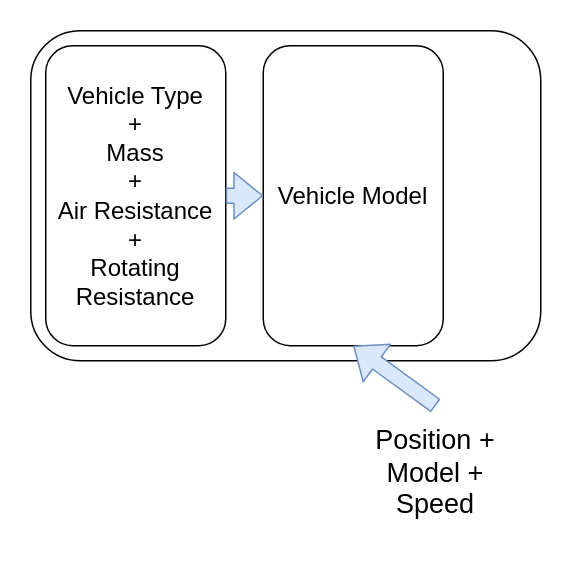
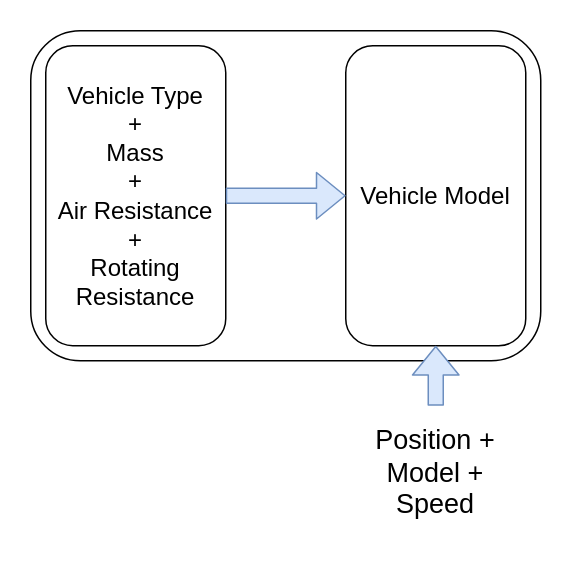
node "Vehicle Model": moved (353, 196) -> (436, 196)
